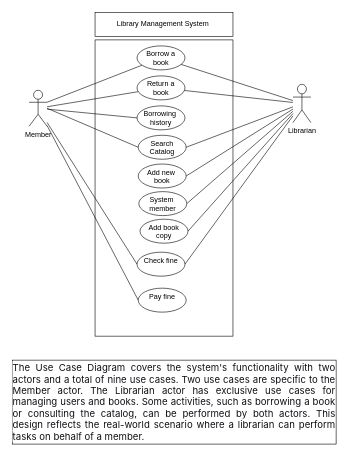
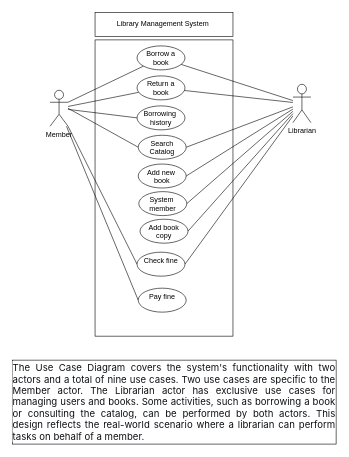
node "Member": moved (38, 108) -> (59, 108)
